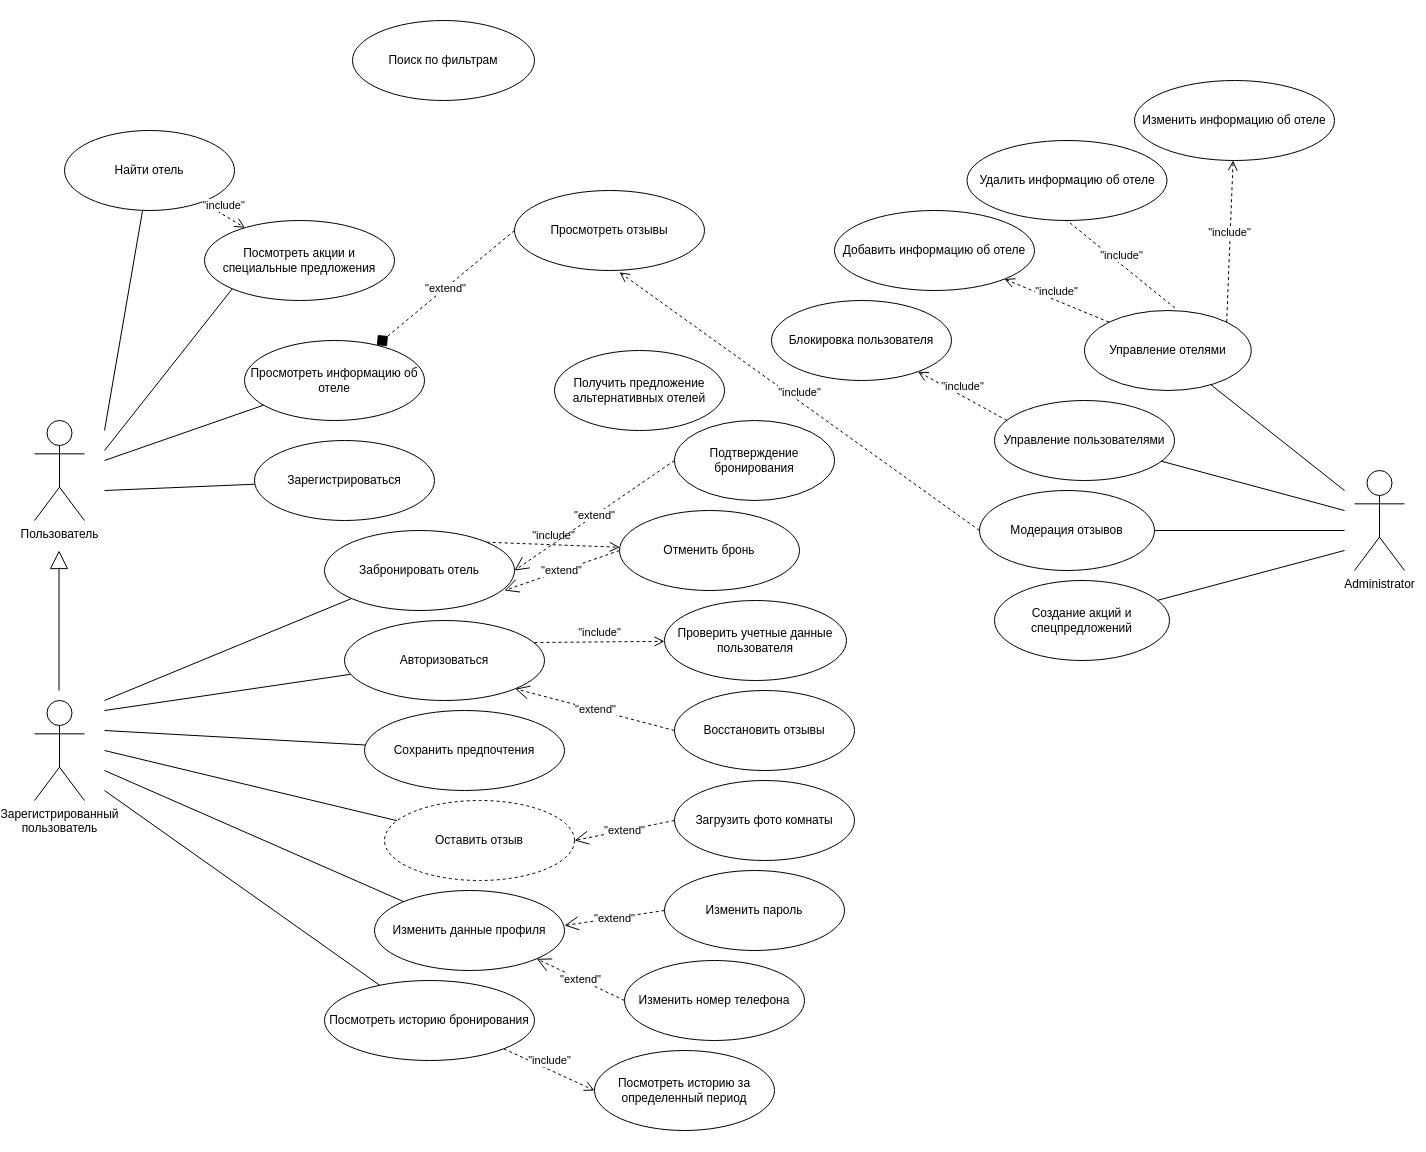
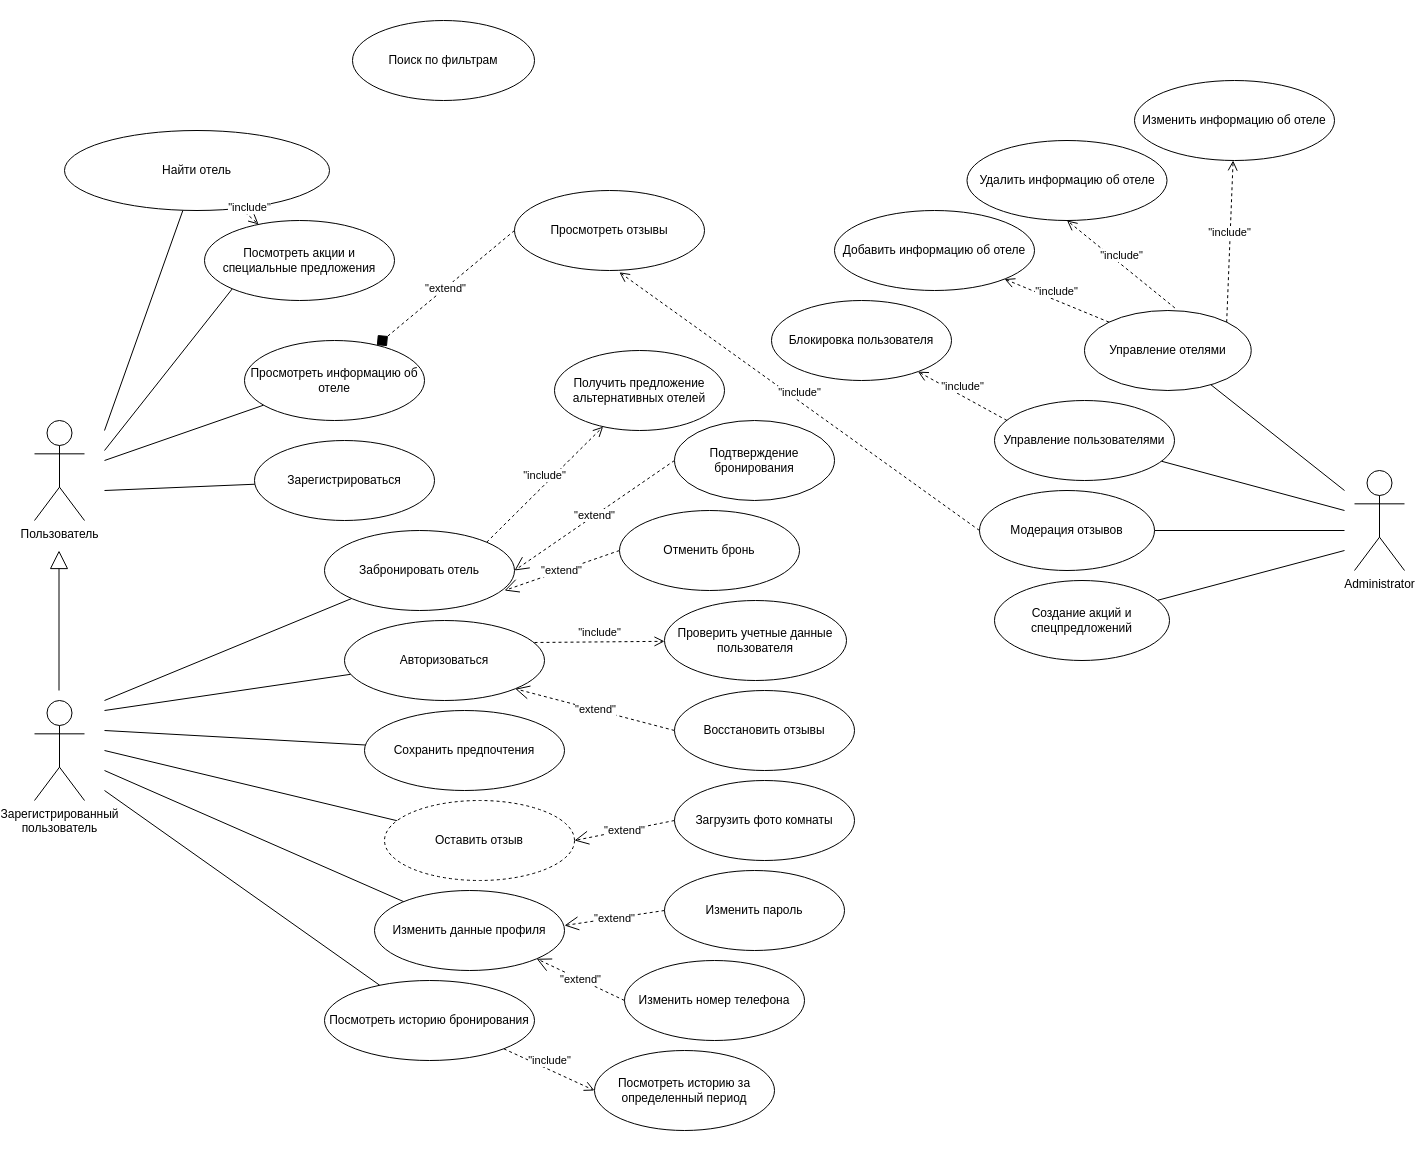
node "Найти отель": size 170x80 -> 265x80
edge "Удалить информацию об отеле" -- "Управление отелями": arrowhead none -> open
edge "Забронировать отель" -> "Отменить бронь": now "Забронировать отель" -> "Получить предложение альтернативных отелей"
